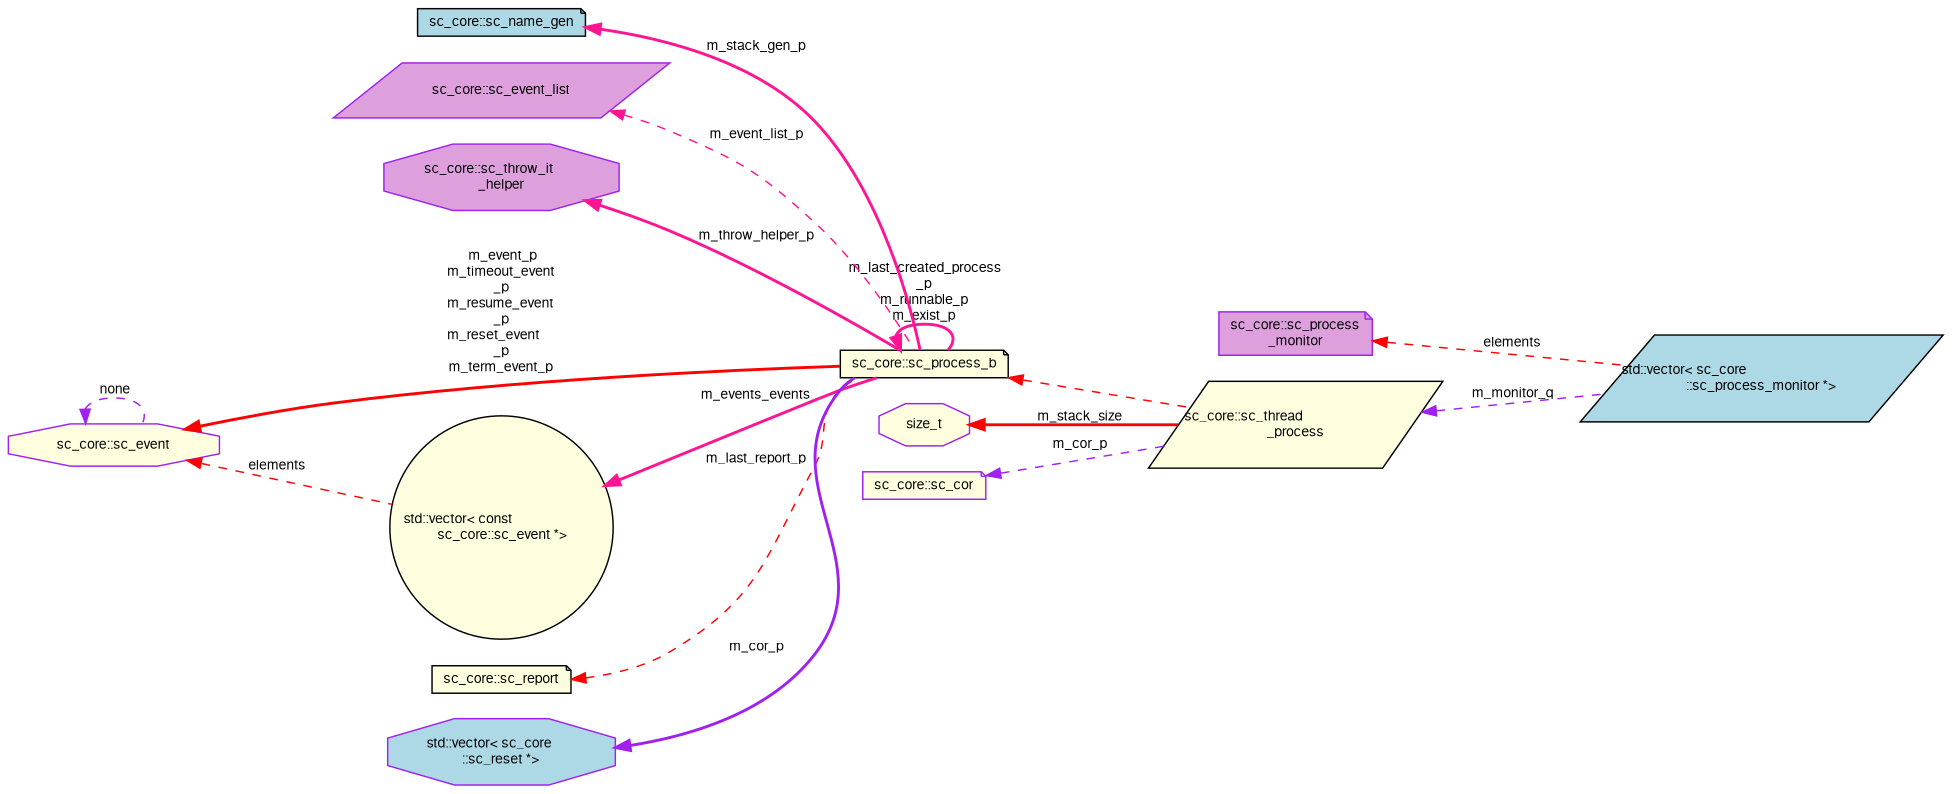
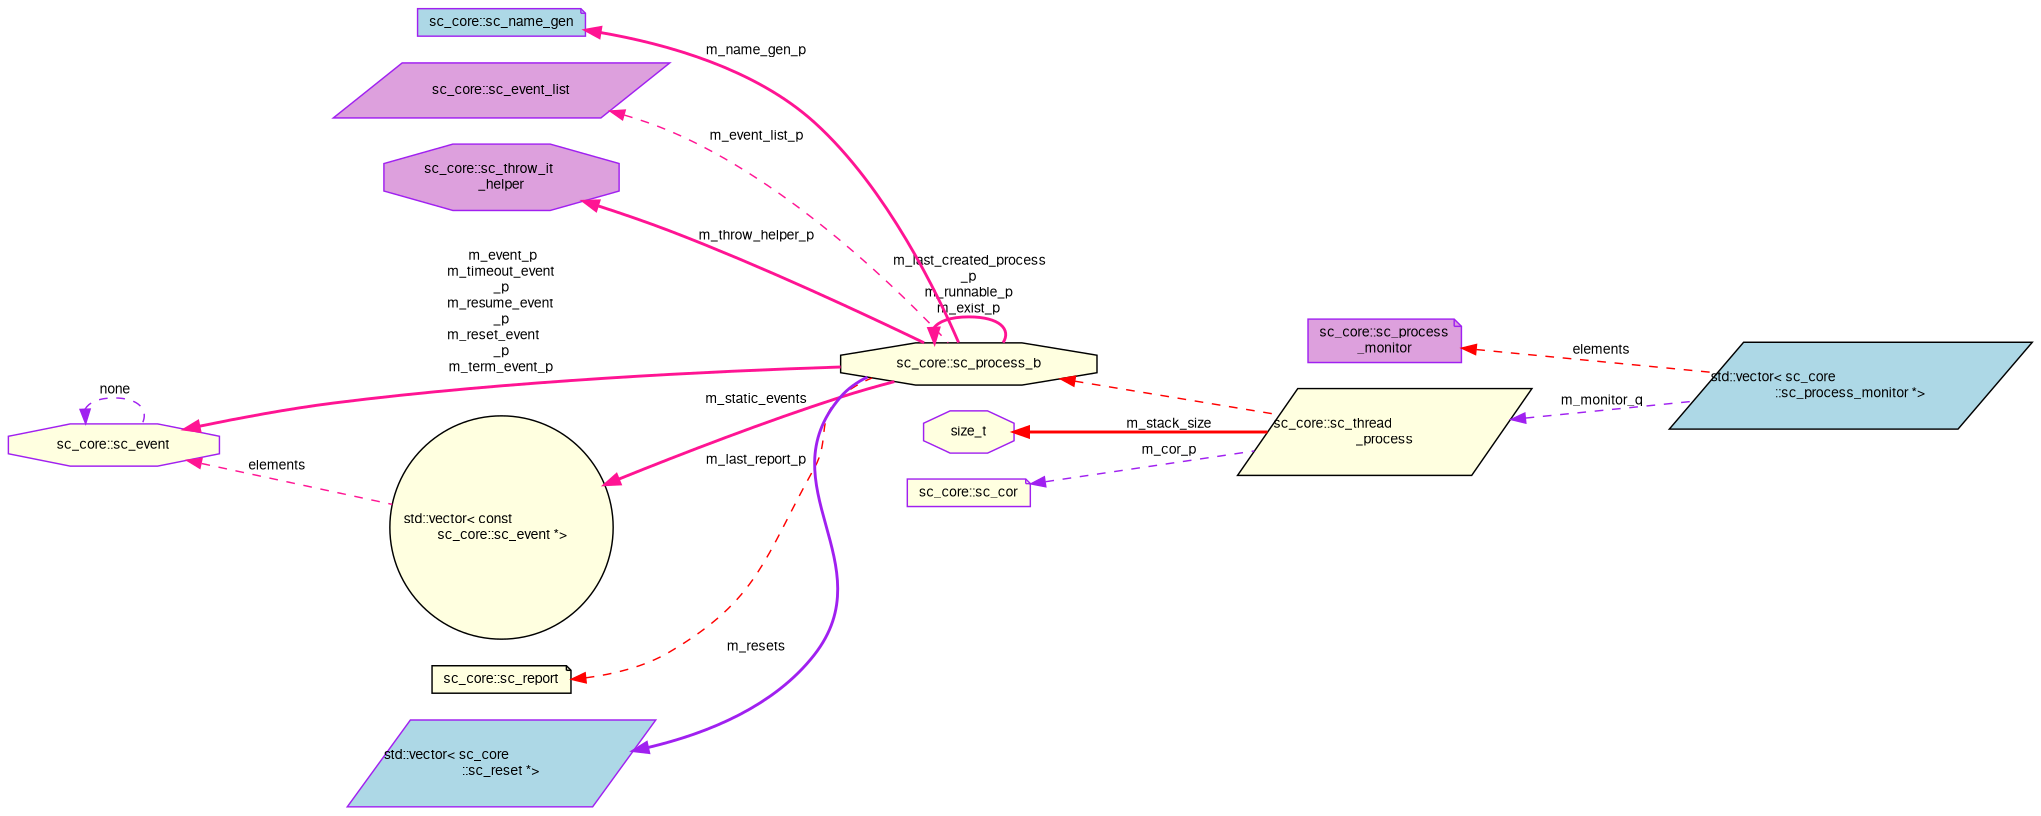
node "sc_core::sc_name_gen": color black -> purple
edge "sc_core::sc_process_b" -> "sc_core::sc_name_gen": label " m_stack_gen_p" -> " m_name_gen_p"
node "sc_core::sc_process_b": shape note -> octagon
edge "sc_core::sc_process_b" -> "sc_core::sc_event": color red -> deeppink
edge "sc_core::sc_process_b" -> "std::vector< const sc_core::sc_event *>": label " m_events_events" -> " m_static_events"
edge "std::vector< const sc_core::sc_event *>" -> "sc_core::sc_event": color red -> deeppink
edge "sc_core::sc_process_b" -> "std::vector< sc_core ::sc_reset *>": label " m_cor_p" -> " m_resets"
node "std::vector< sc_core ::sc_reset *>": shape octagon -> parallelogram
